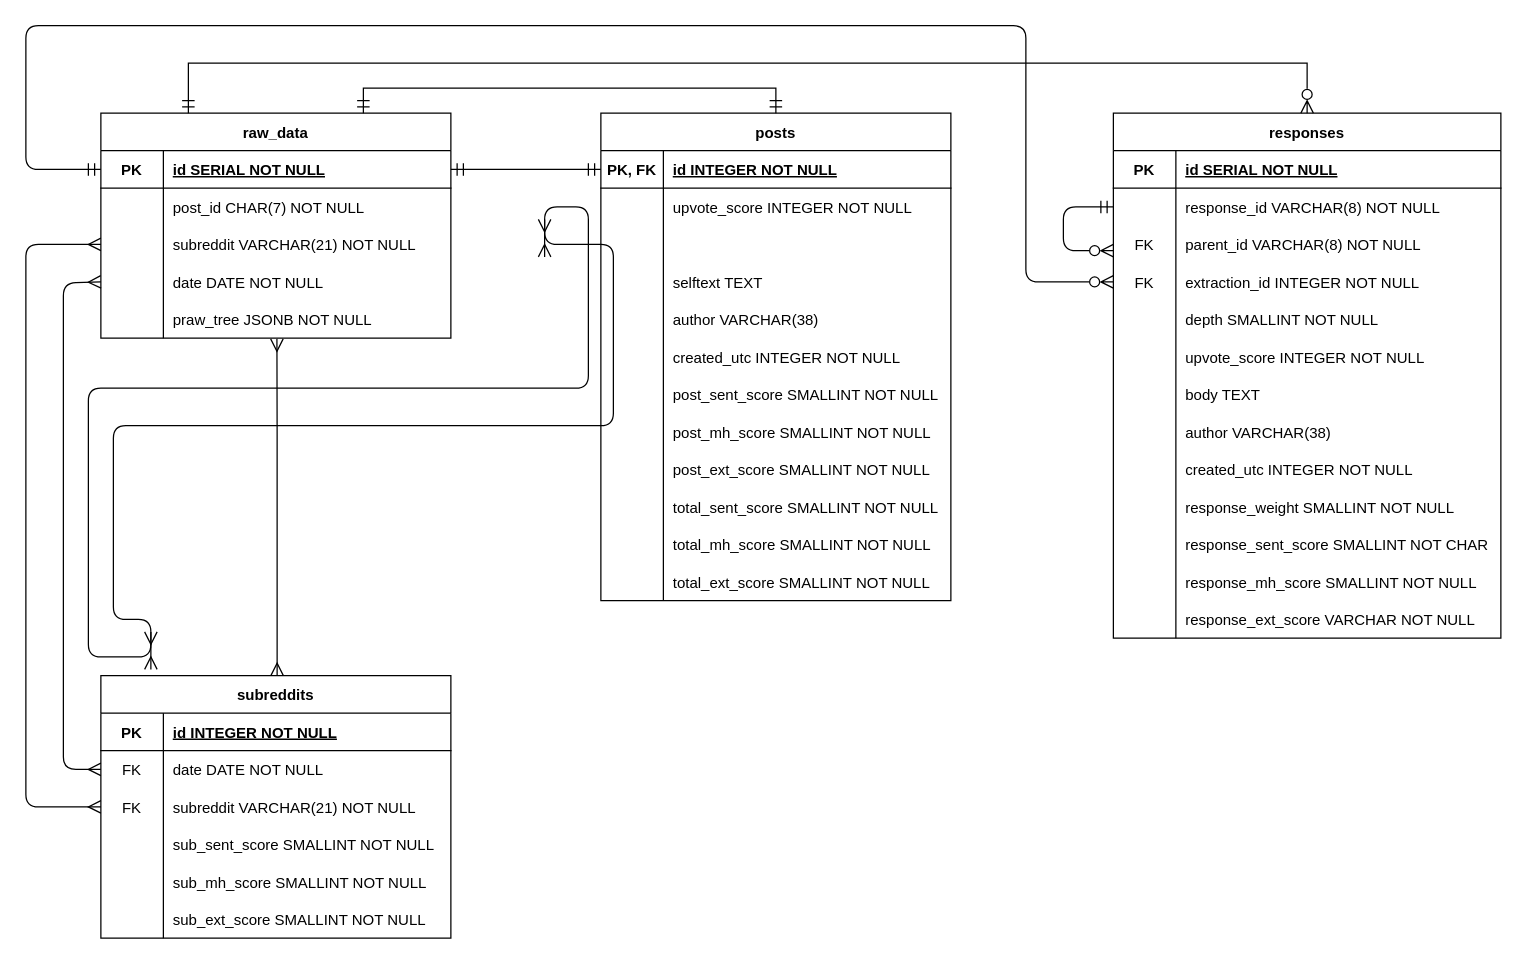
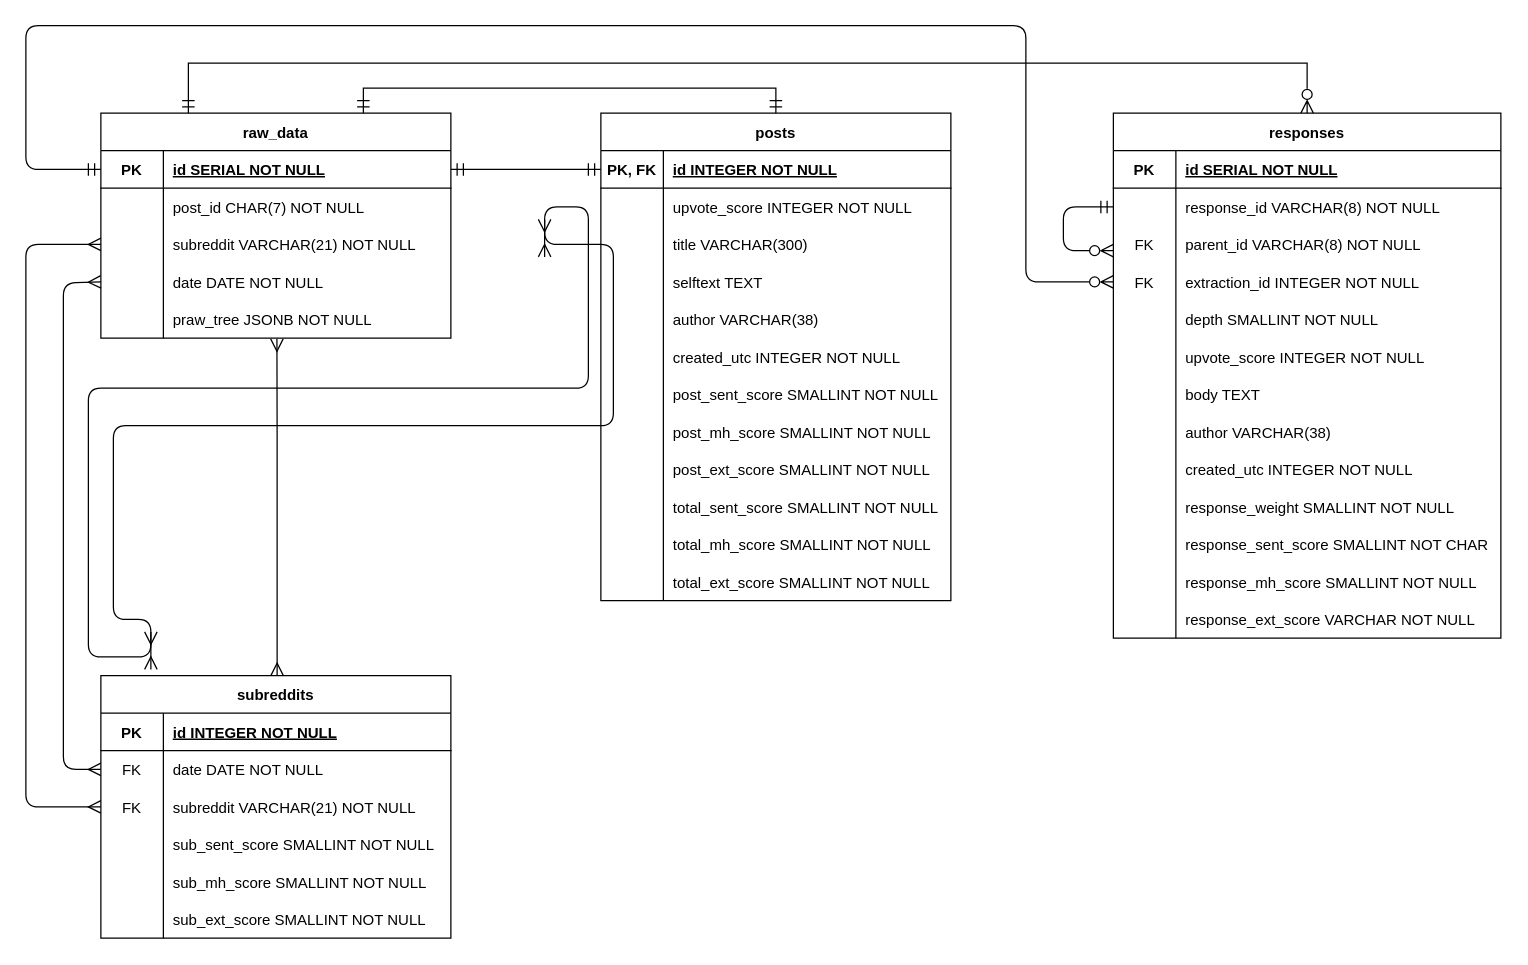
node "title VARCHAR(300)": added
